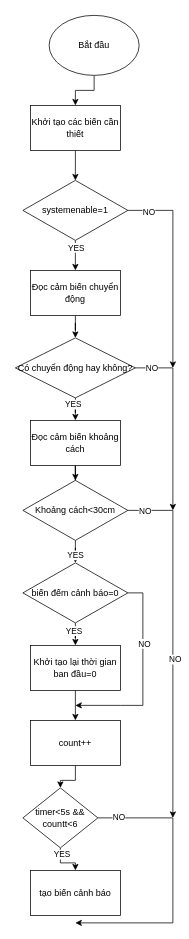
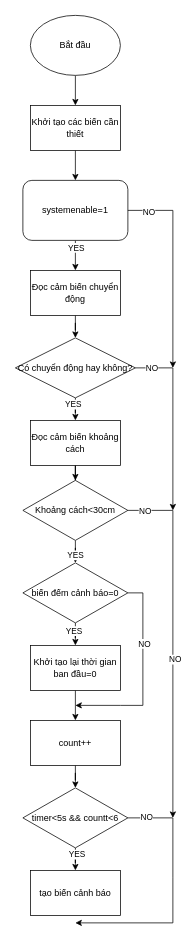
node "Bắt đầu": moved (94, 45) -> (75, 45)
node "systemenable=1": shape diamond -> rounded rectangle
node "timer<5s && countt<6": size 75x60 -> 105x60
